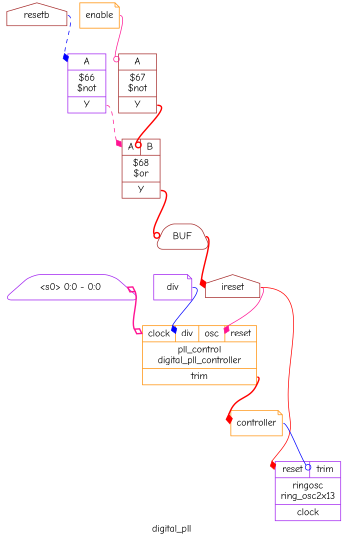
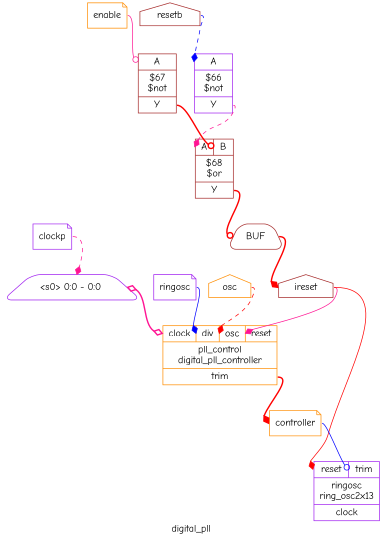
node "clockp": added
node "div": label "div" -> "ringosc"
node "osc": added
